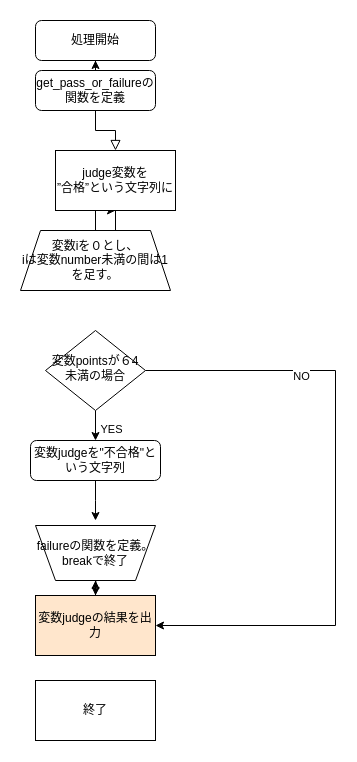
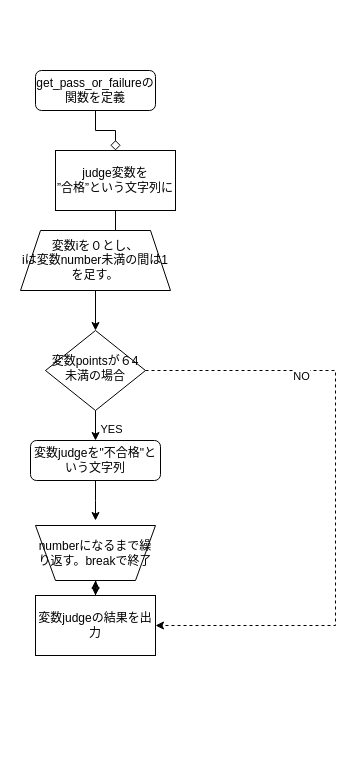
node "処理開始": removed
edge "get_pass_or_failureの関数を定義" -> "処理開始": removed
edge "get_pass_or_failureの関数を定義" -> "judge変数を ”合格”という文字列に": arrowhead block -> diamond
edge "変数iを０とし、 iは変数number未満の間は1を足す。" -> "judge変数を ”合格”という文字列に": now "変数iを０とし、 iは変数number未満の間は1を足す。" -> "変数pointsが６4未満の場合"
node "failureの関数を定義。breakで終了": label "failureの関数を定義。breakで終了" -> "numberになるまで繰り返す。breakで終了"
edge "変数pointsが６4未満の場合" -> "変数judgeの結果を出力": style solid -> dashed
node "変数judgeの結果を出力": fillcolor #ffe6cc -> #ffffff
node "終了": removed
